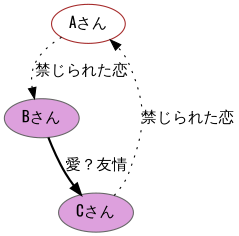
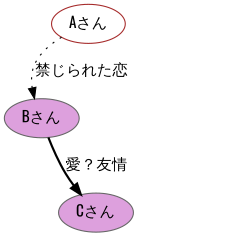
edge "Cさん" -> "Aさん": removed, label "禁じられた恋"
